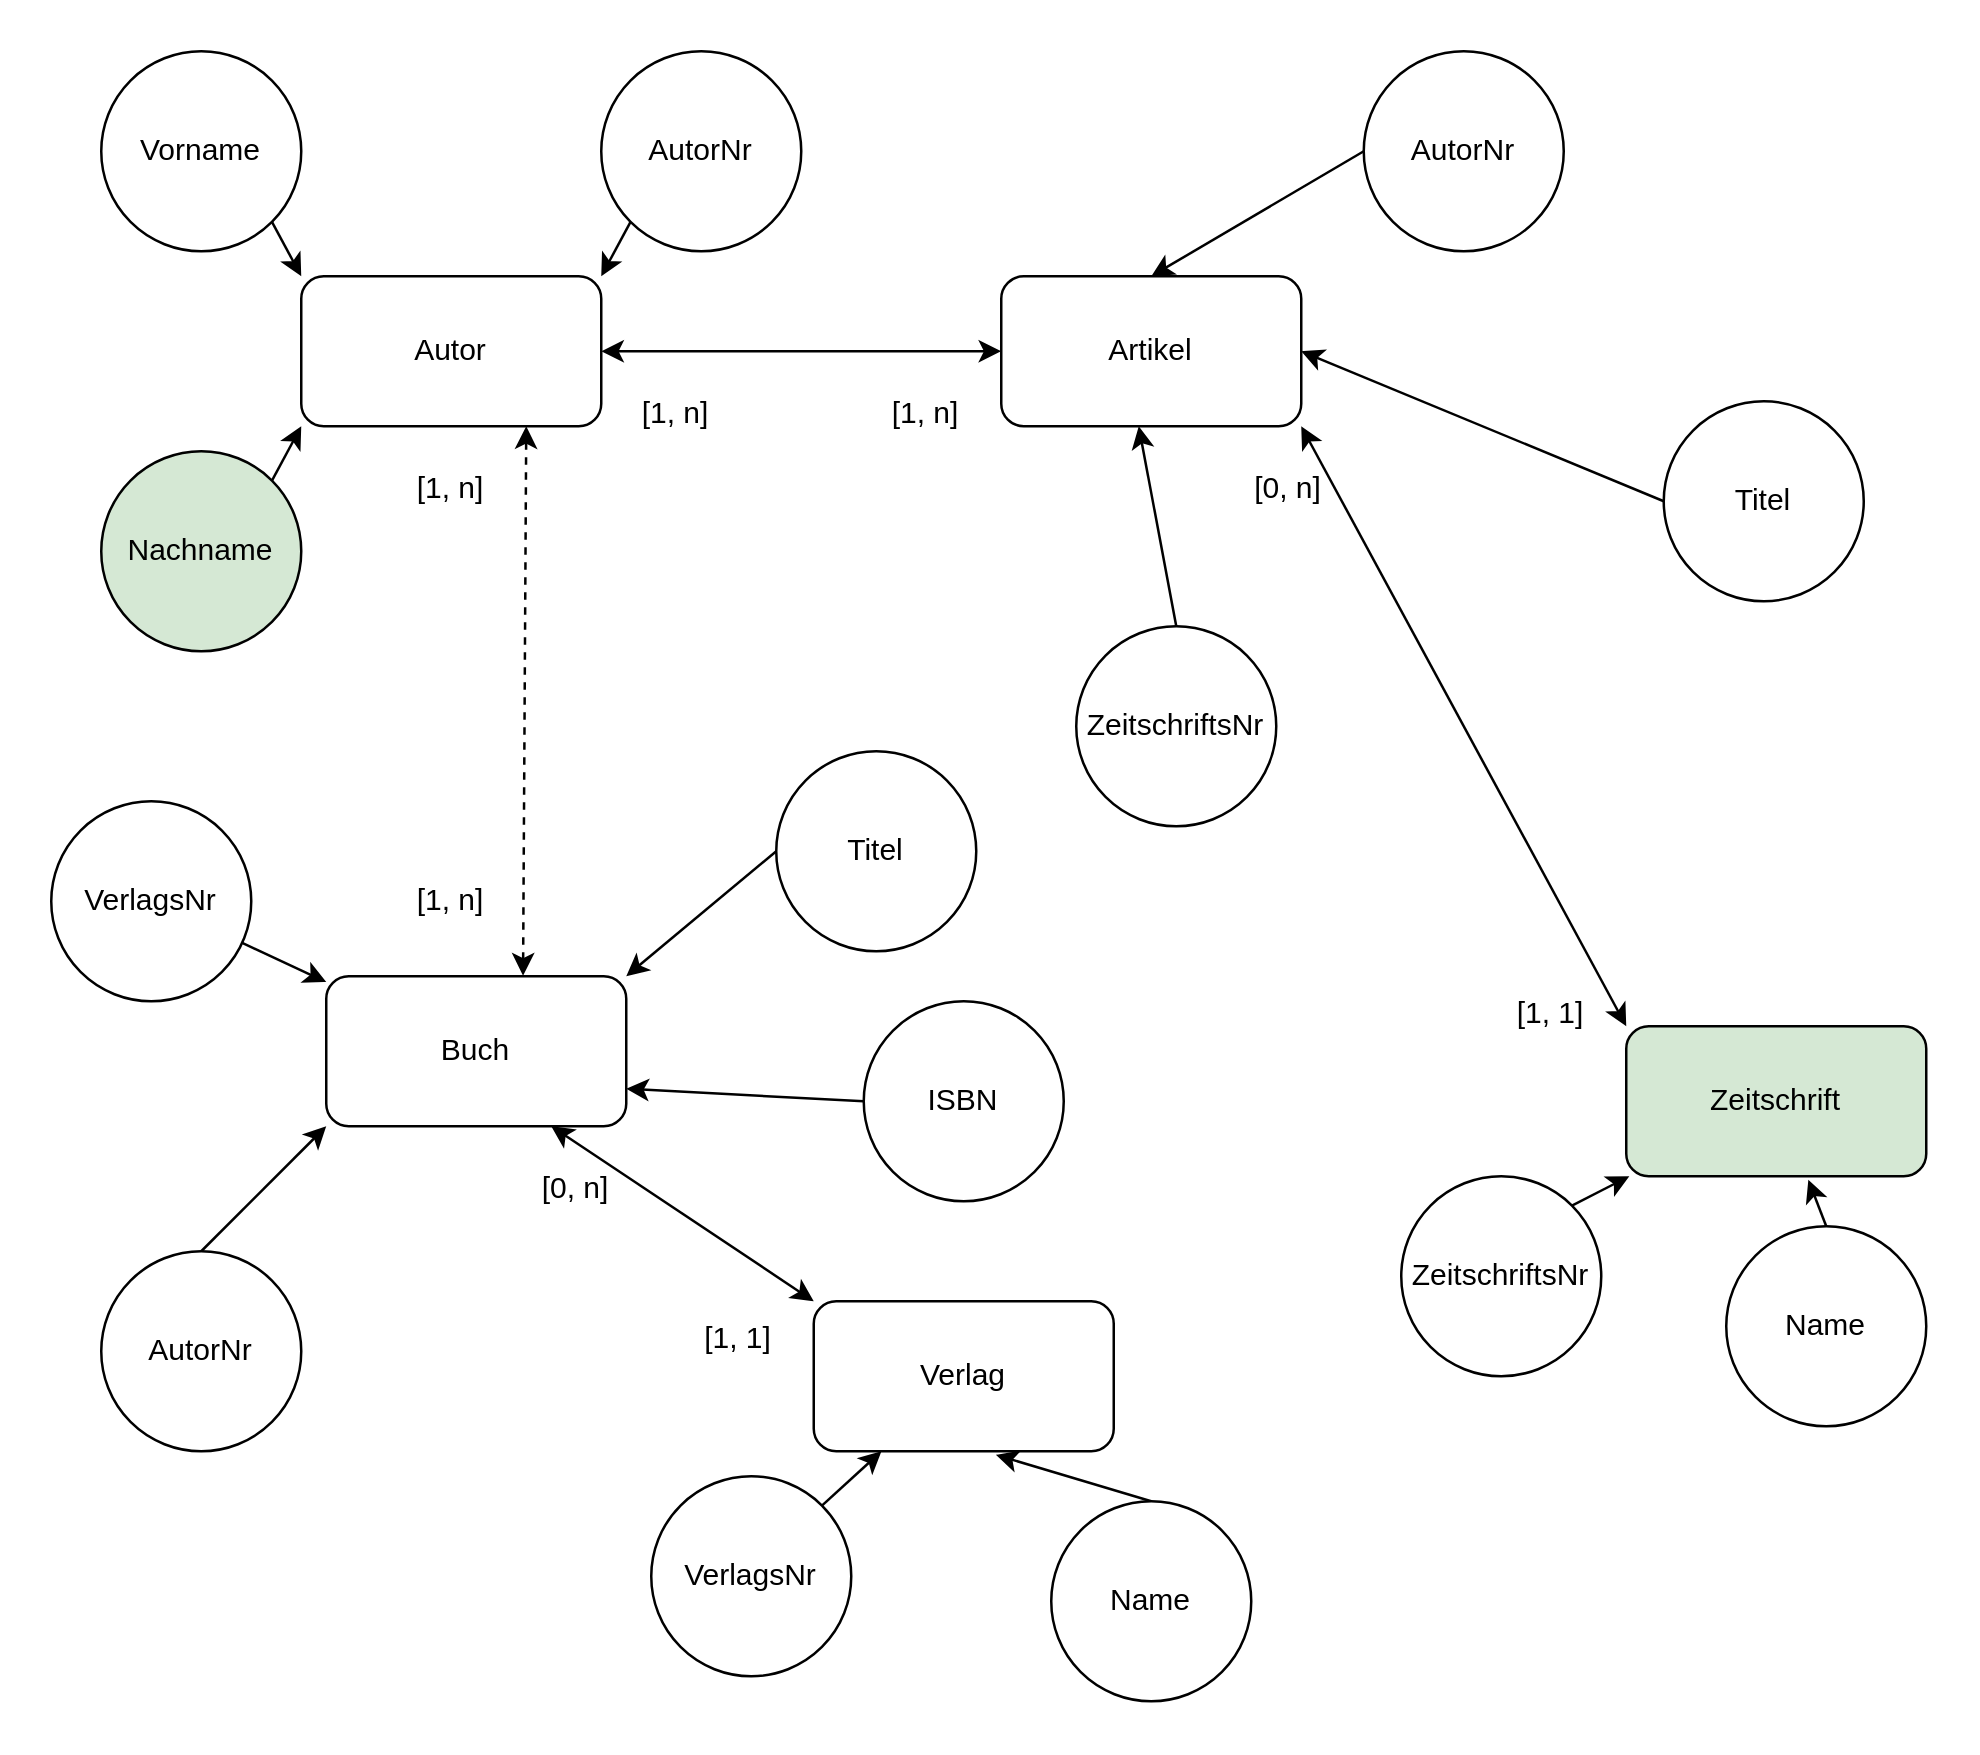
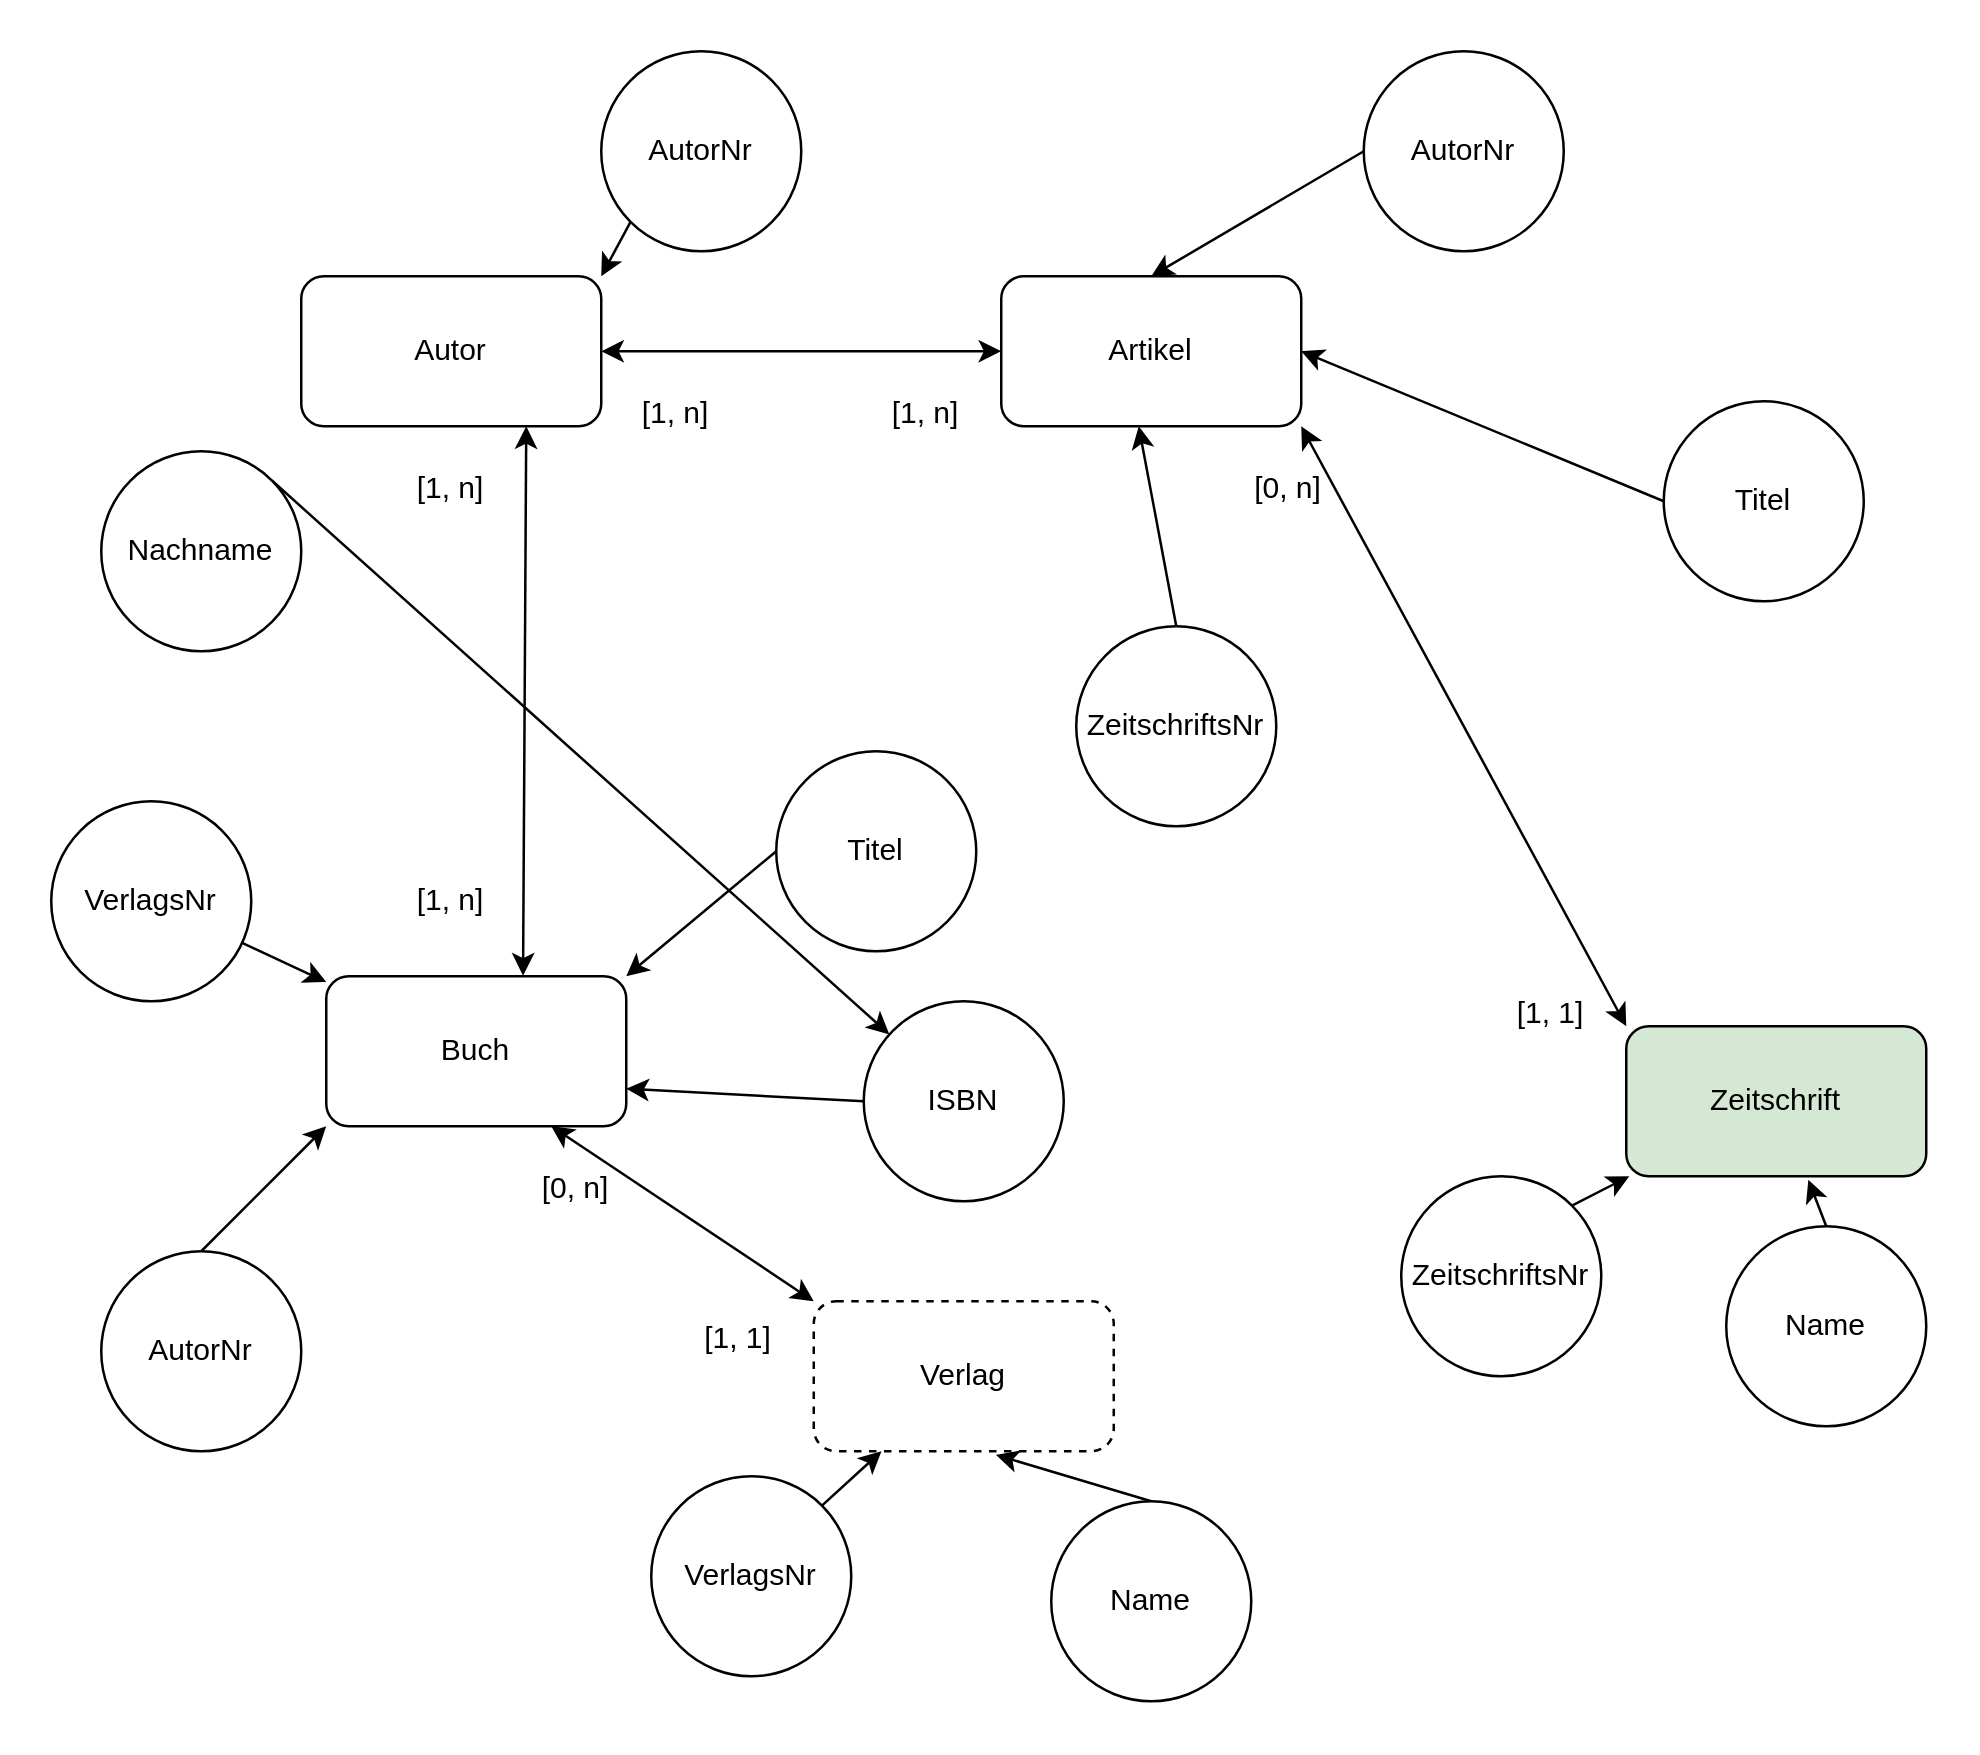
node "Vorname": removed
edge "Vorname" -> "Autor": removed
edge "Nachname" -> "Autor": now "Nachname" -> "ISBN"
node "Nachname": fillcolor #d5e8d4 -> #ffffff
edge "Autor" -- "Buch": style dashed -> solid
node "Verlag": style solid -> dashed
